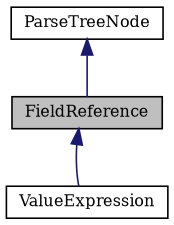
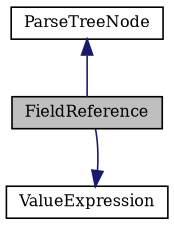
edge "ValueExpression" -> "FieldReference": reversed
